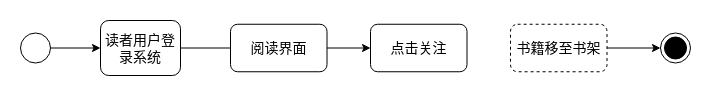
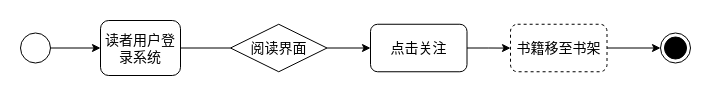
node "阅读界面": shape rounded rectangle -> diamond
edge "点击关注" -> "书籍移至书架": added
